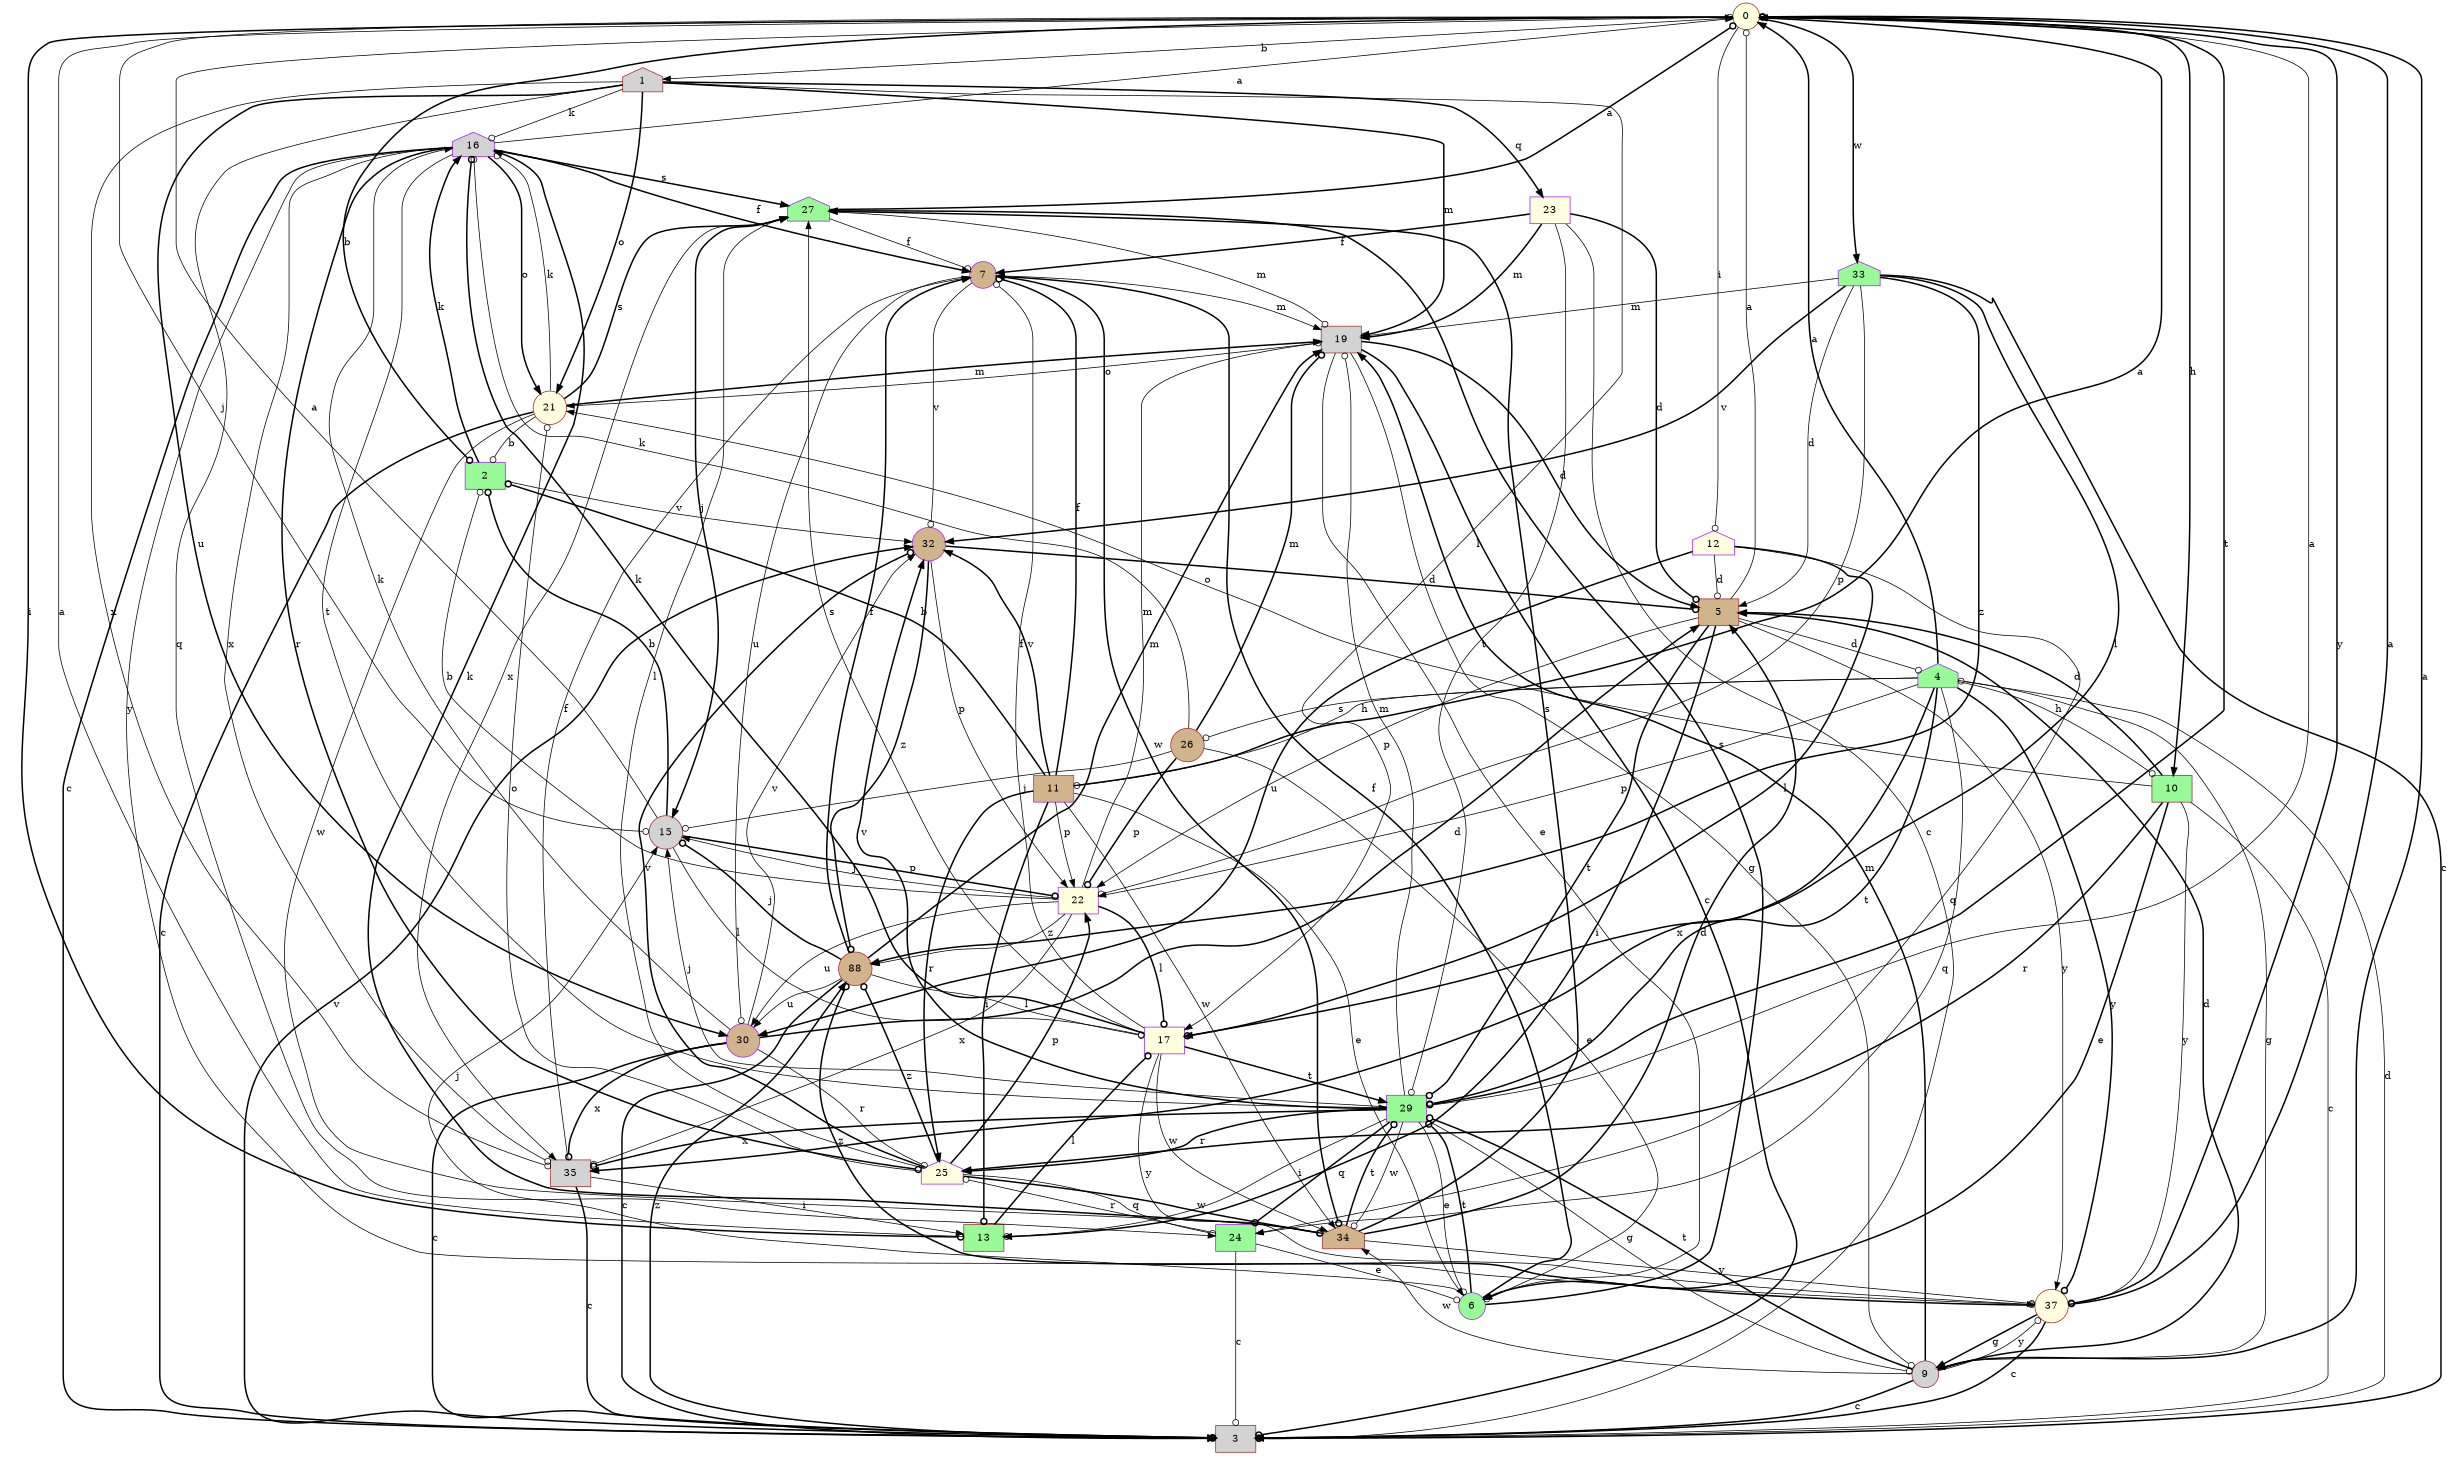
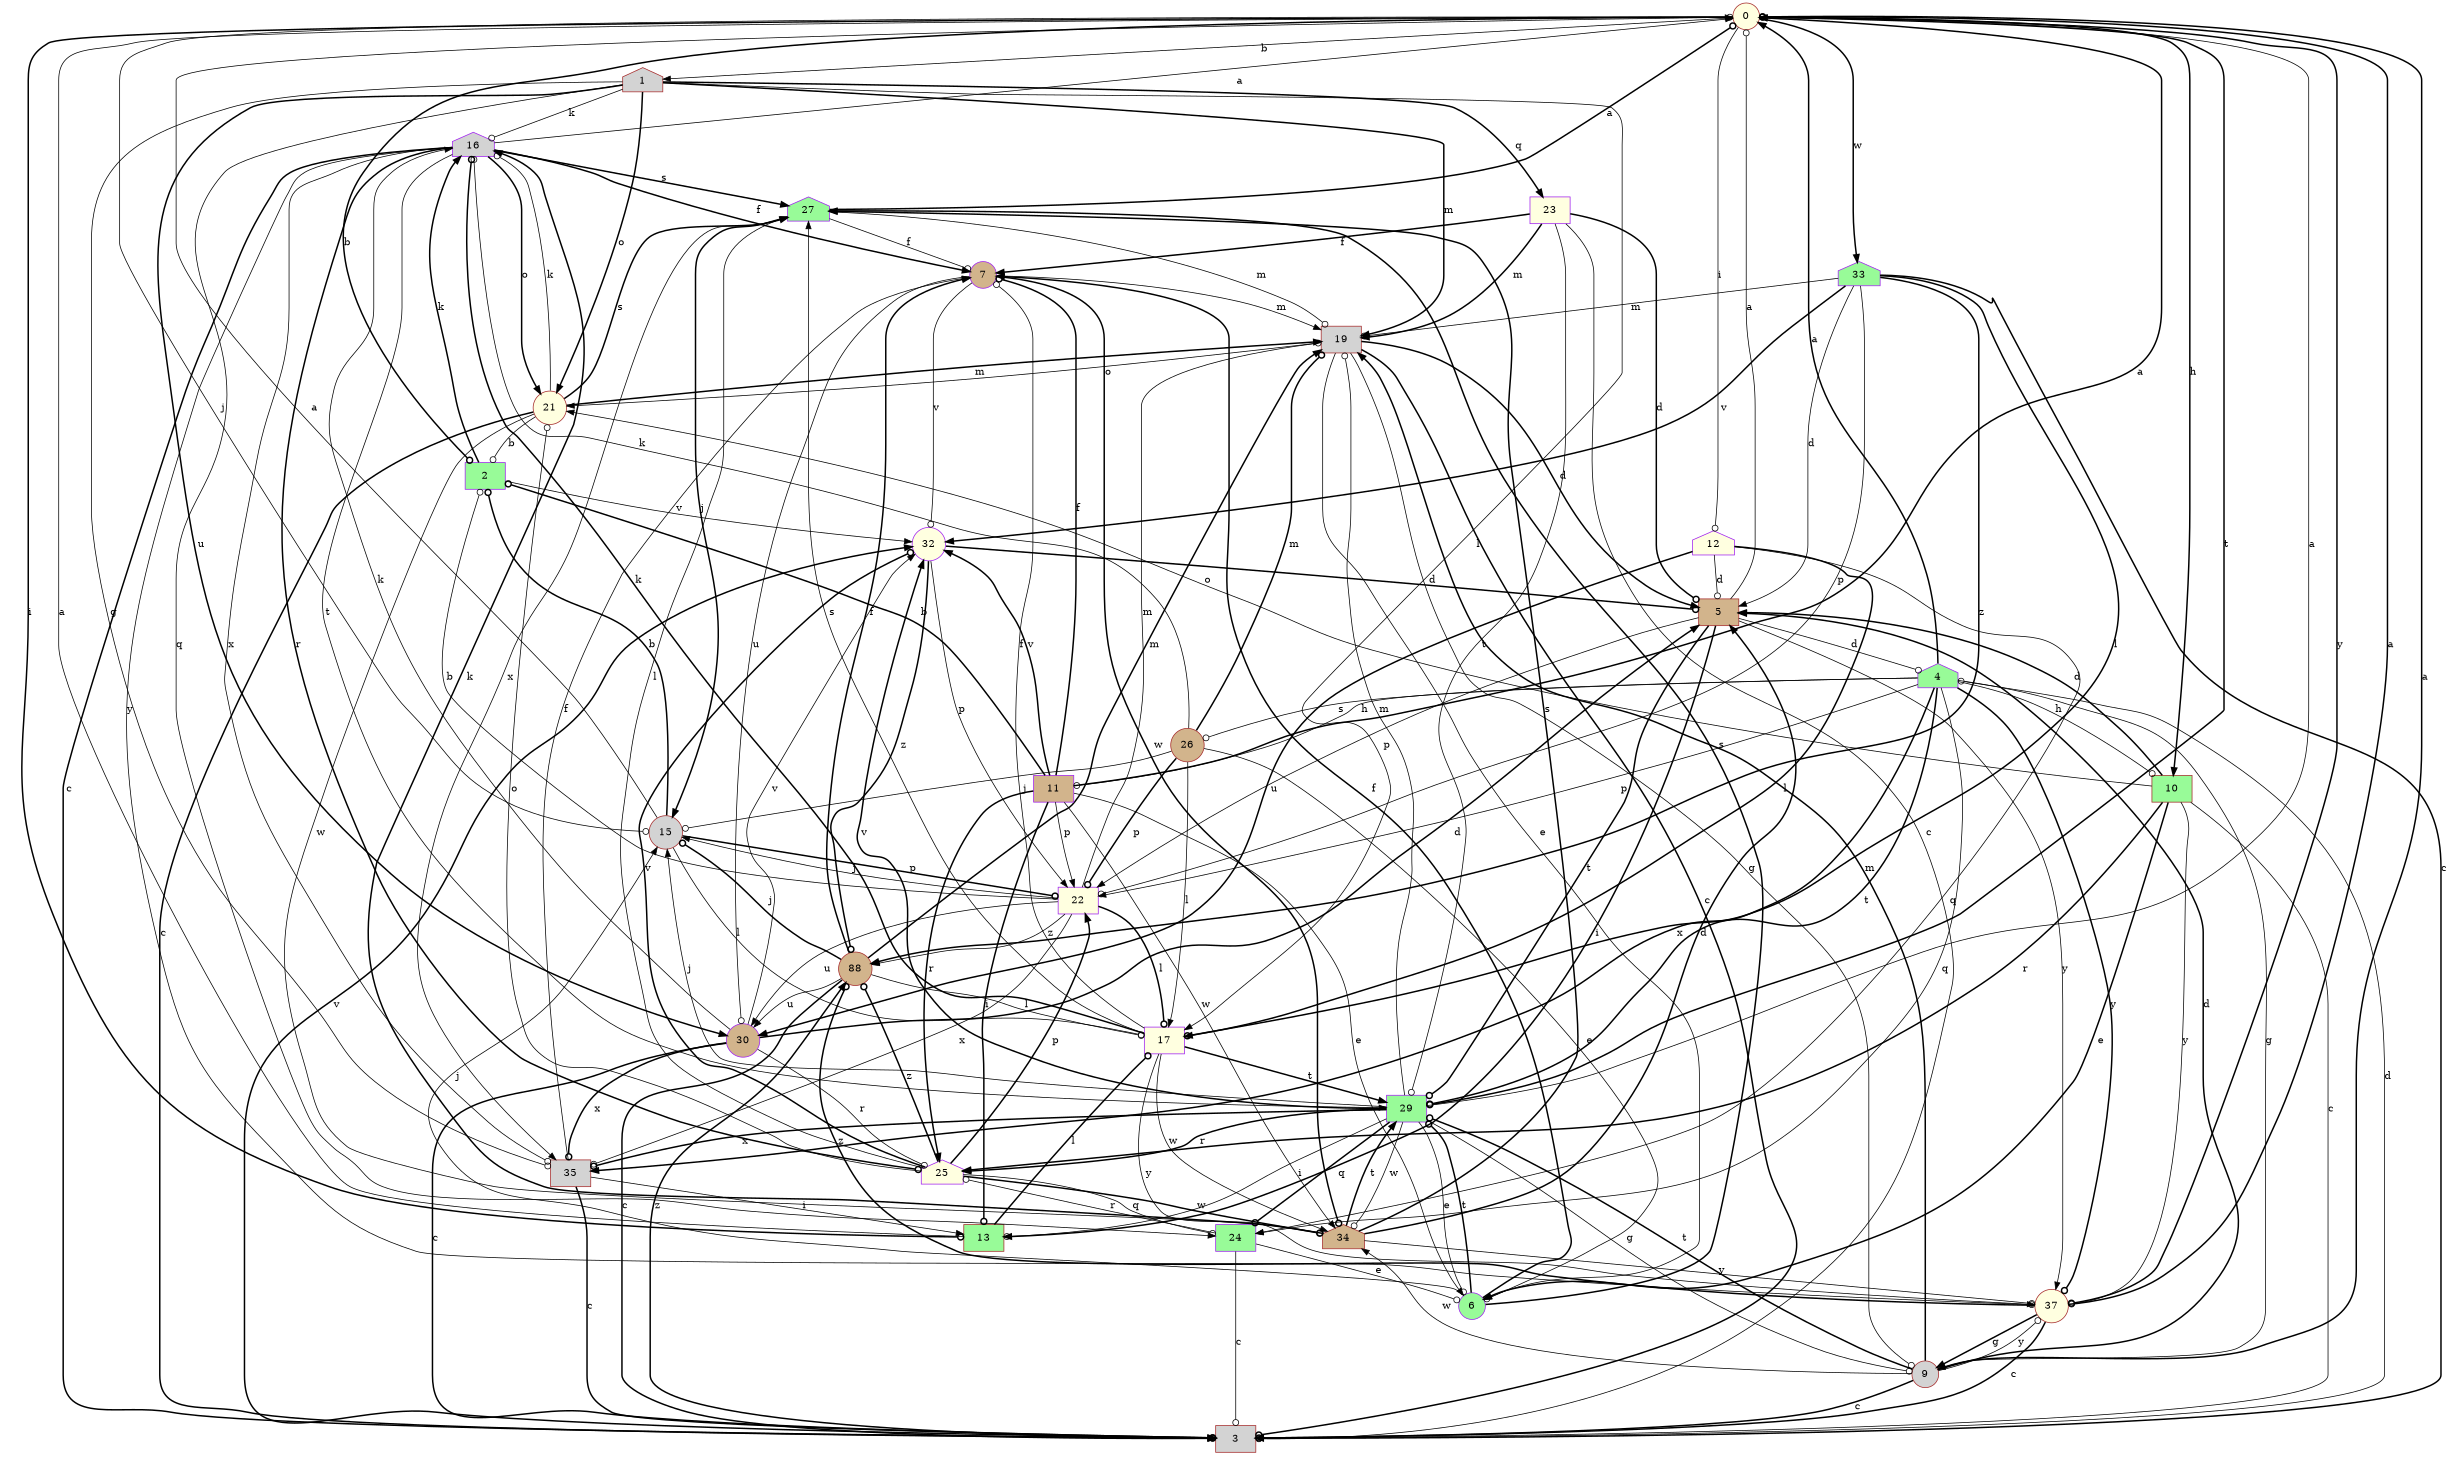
node "32": fillcolor tan -> lightyellow
edge "1" -> "35": label "x" -> "g"
edge "26" -> "17": added, label "l"
edge "34" -> "29": arrowhead odot -> normal
